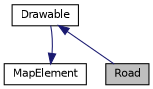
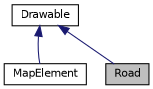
edge "Drawable" -> "MapElement": reversed
